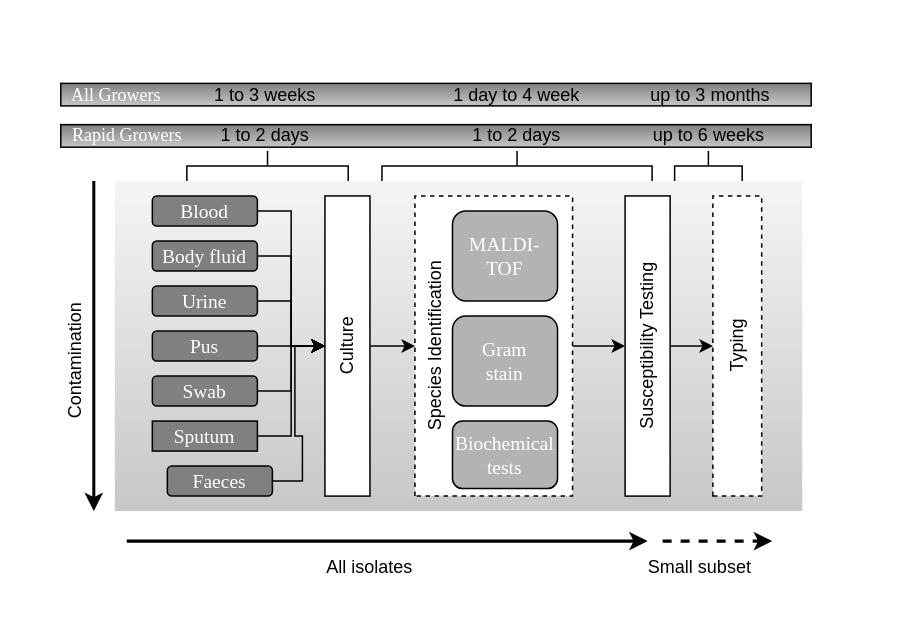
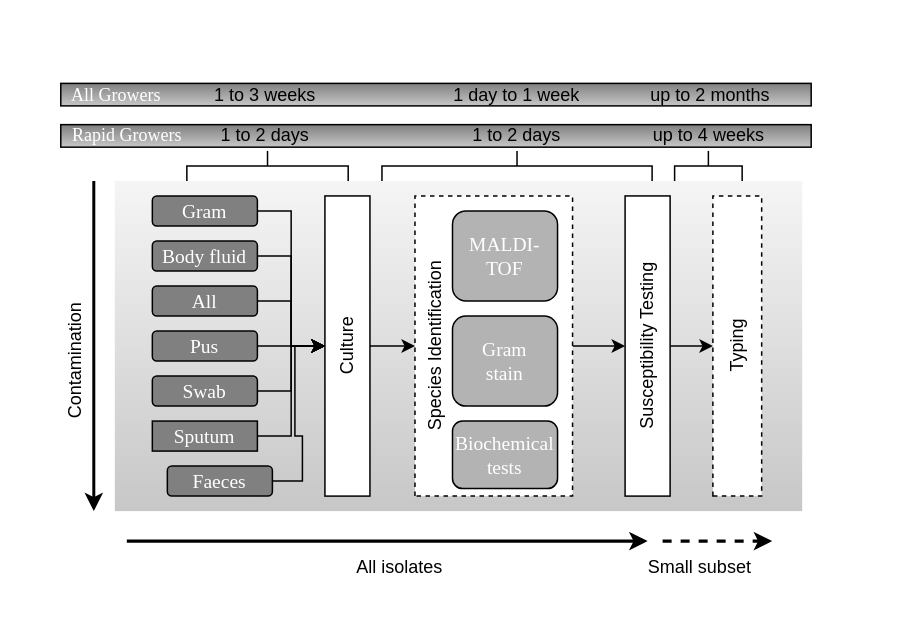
node "1 day to 4 week": label "1 day to 4 week" -> "1 day to 1 week"
node "up to 3 months": label "up to 3 months" -> "up to 2 months"
node "up to 6 weeks": label "up to 6 weeks" -> "up to 4 weeks"
node "Blood": label "Blood" -> "Gram"
node "Urine": label "Urine" -> "All"
node "All isolates": moved (370, 568) -> (400, 568)
